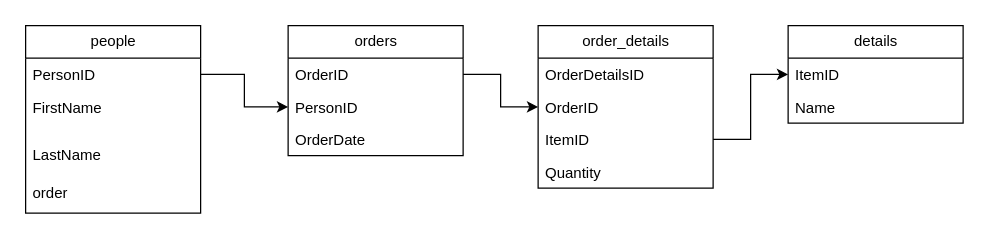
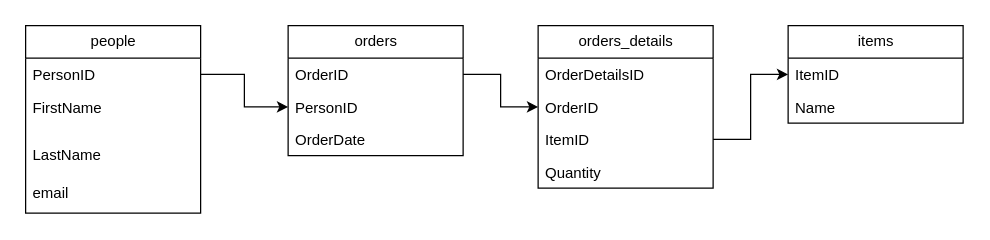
node "order_details": label "order_details" -> "orders_details"
node "details": label "details" -> "items"
node "order": label "order" -> "email"
